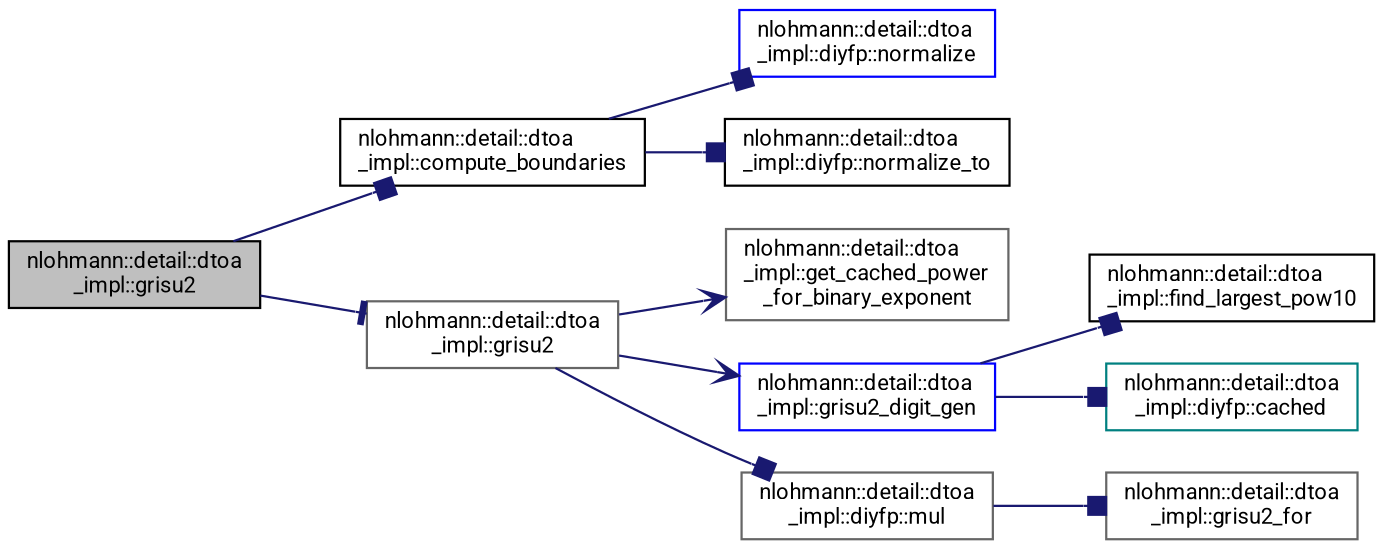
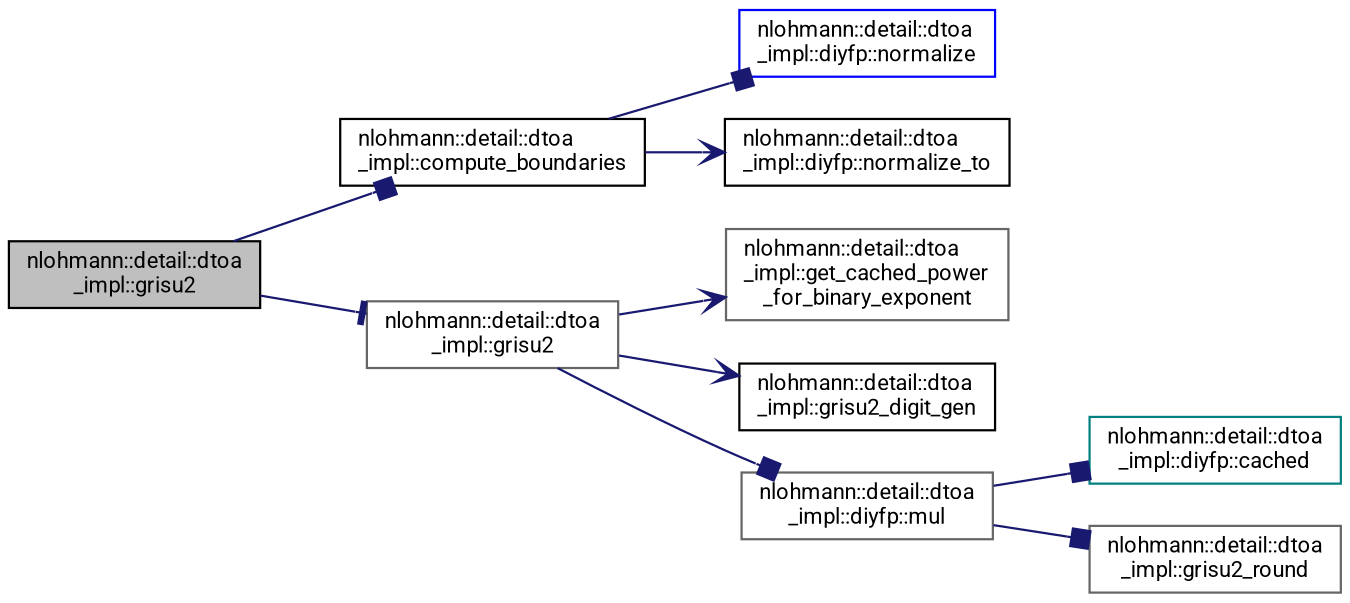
edge "nlohmann::detail::dtoa _impl::compute_boundaries" -> "nlohmann::detail::dtoa _impl::diyfp::normalize_to": arrowhead box -> vee
node "nlohmann::detail::dtoa _impl::find_largest_pow10": removed
node "nlohmann::detail::dtoa _impl::grisu2_digit_gen": color blue -> black
edge "nlohmann::detail::dtoa _impl::grisu2_digit_gen" -> "nlohmann::detail::dtoa _impl::diyfp::cached": now "nlohmann::detail::dtoa _impl::diyfp::mul" -> "nlohmann::detail::dtoa _impl::diyfp::cached"
node "nlohmann::detail::dtoa _impl::grisu2_for": label "nlohmann::detail::dtoa _impl::grisu2_for" -> "nlohmann::detail::dtoa _impl::grisu2_round"
